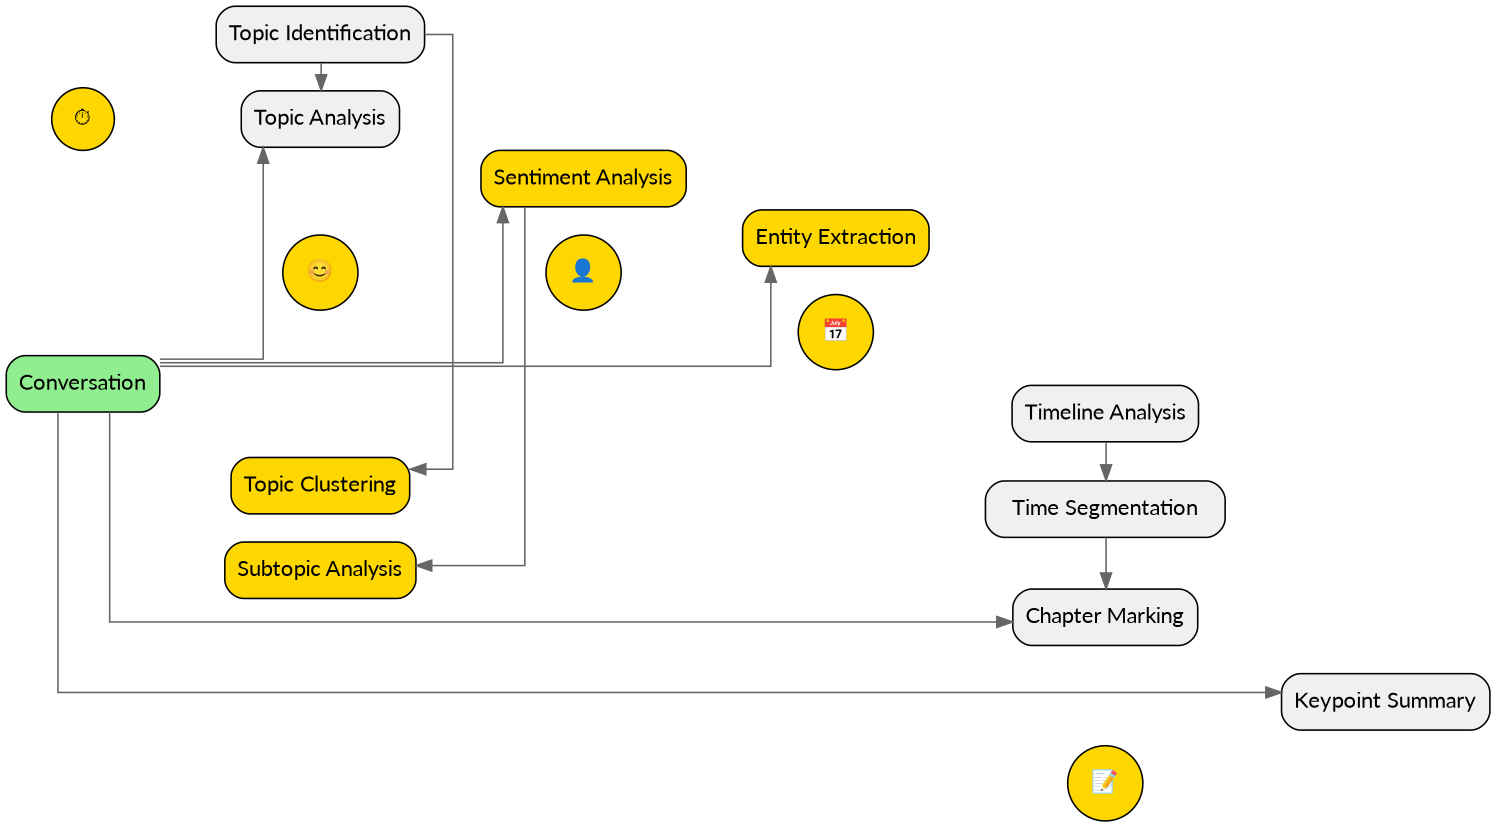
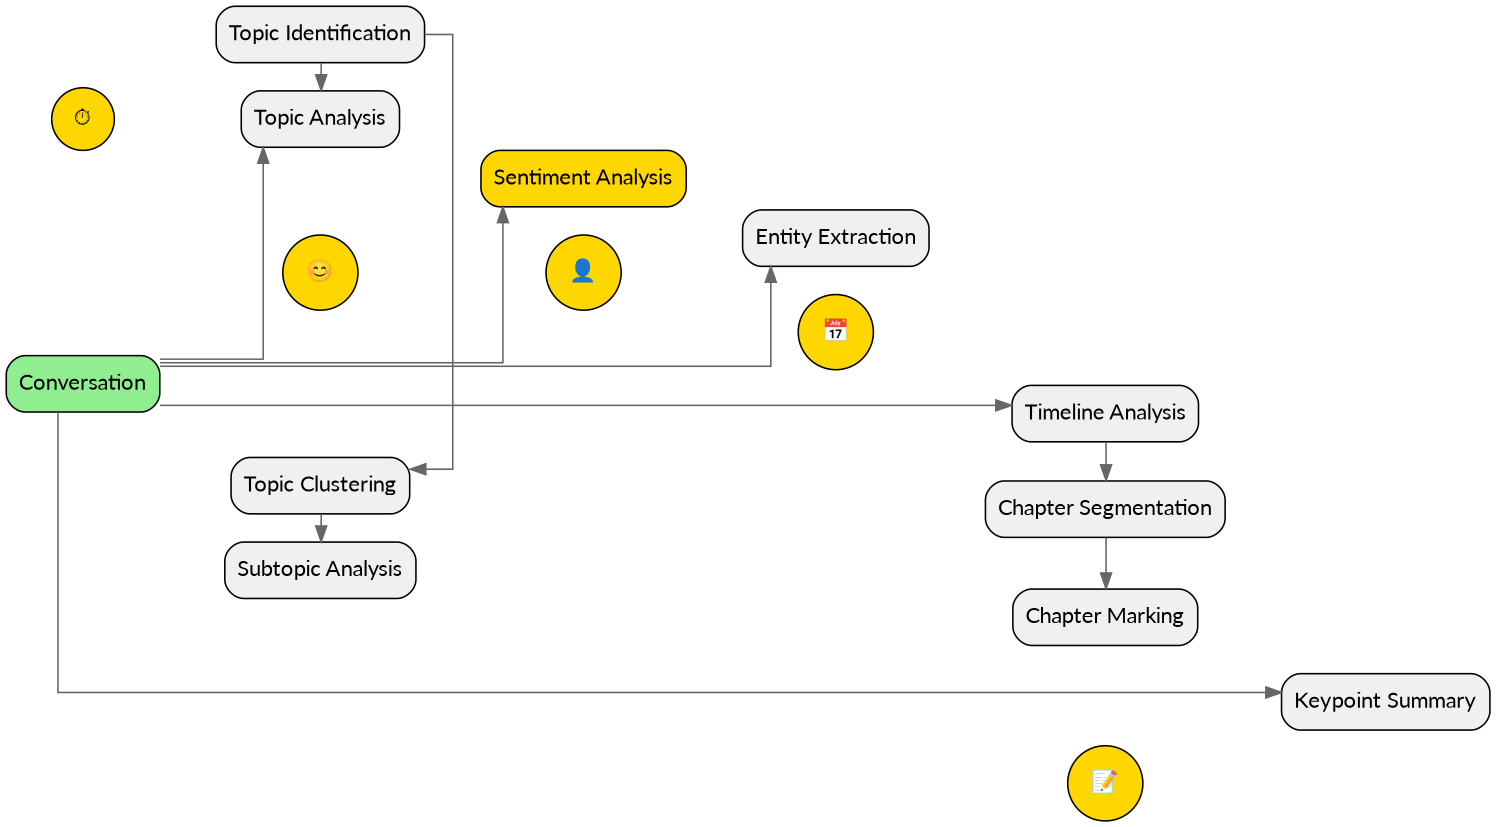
node "Entity Extraction": fillcolor #ffd700 -> #f0f0f0
edge "Sentiment Analysis" -> "Subtopic Analysis": now "Topic Clustering" -> "Subtopic Analysis"
node "Topic Clustering": fillcolor #ffd700 -> #f0f0f0
node "Time Segmentation": label "Time Segmentation" -> "Chapter Segmentation"
node "Subtopic Analysis": fillcolor #ffd700 -> #f0f0f0
edge "Conversation" -> "Chapter Marking": now "Conversation" -> "Timeline Analysis"
